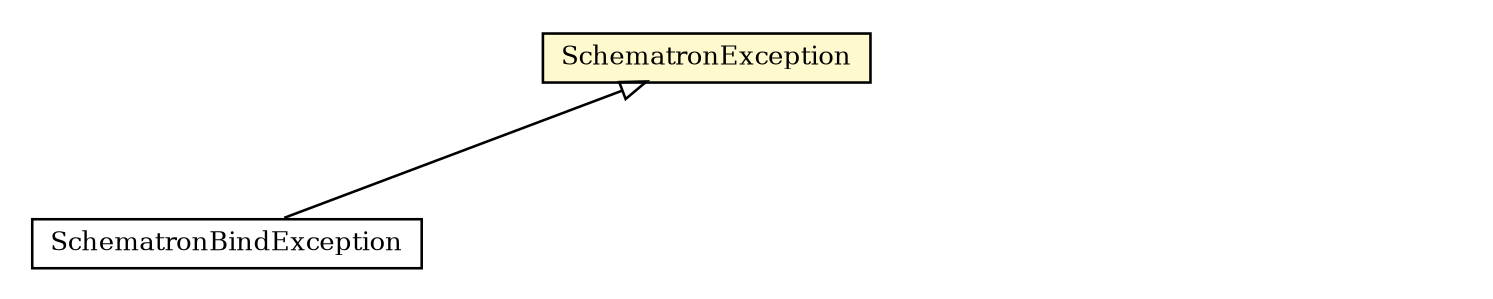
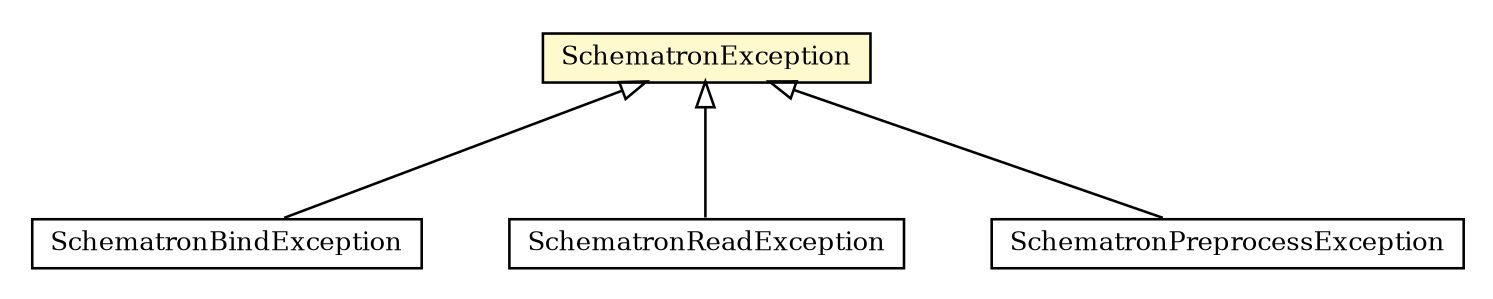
node "SchematronReadException": added
node "SchematronPreprocessException": added
